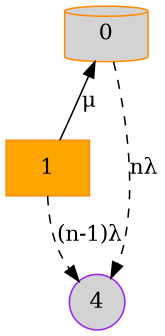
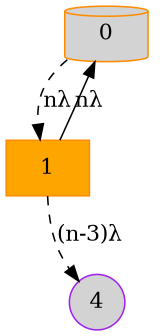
edge "1" -> "0": label "μ" -> "nλ"
edge "0" -> "4": now "0" -> "1"
edge "1" -> "4": label "(n-1)λ" -> "(n-3)λ"
